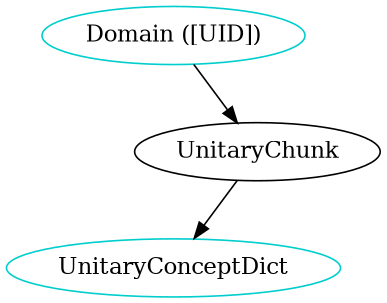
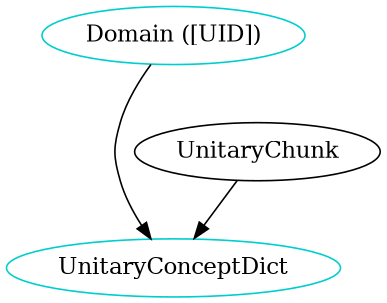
edge "Domain ([UID])" -> "UnitaryChunk": now "Domain ([UID])" -> "UnitaryConceptDict"
